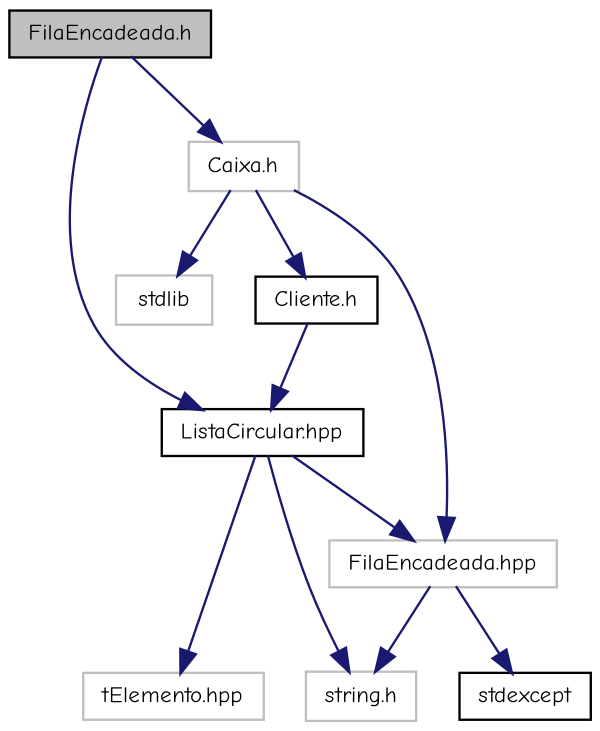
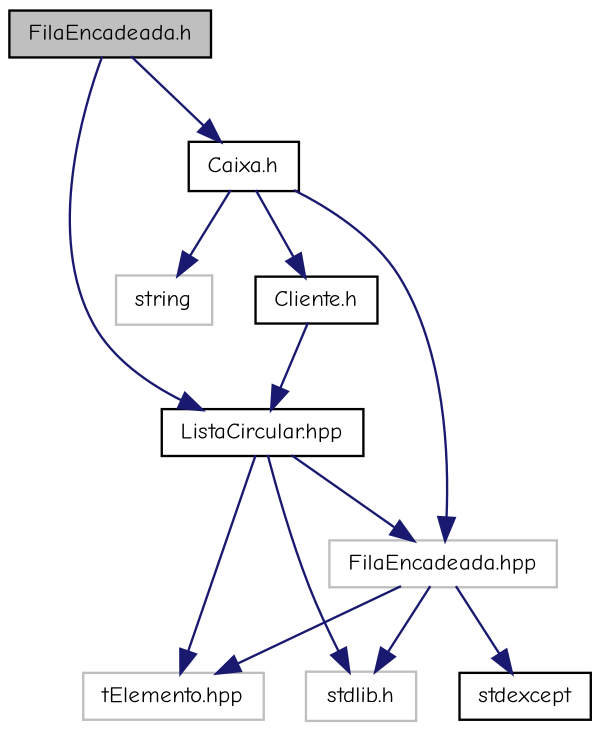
node "Caixa.h": color grey75 -> black
node "stdlib": label "stdlib" -> "string"
edge "FilaEncadeada.hpp" -> "tElemento.hpp": added
node "string.h": label "string.h" -> "stdlib.h"
